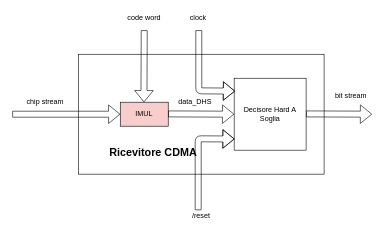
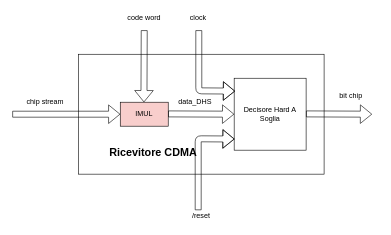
node "bit stream": label "bit stream" -> "bit chip"
